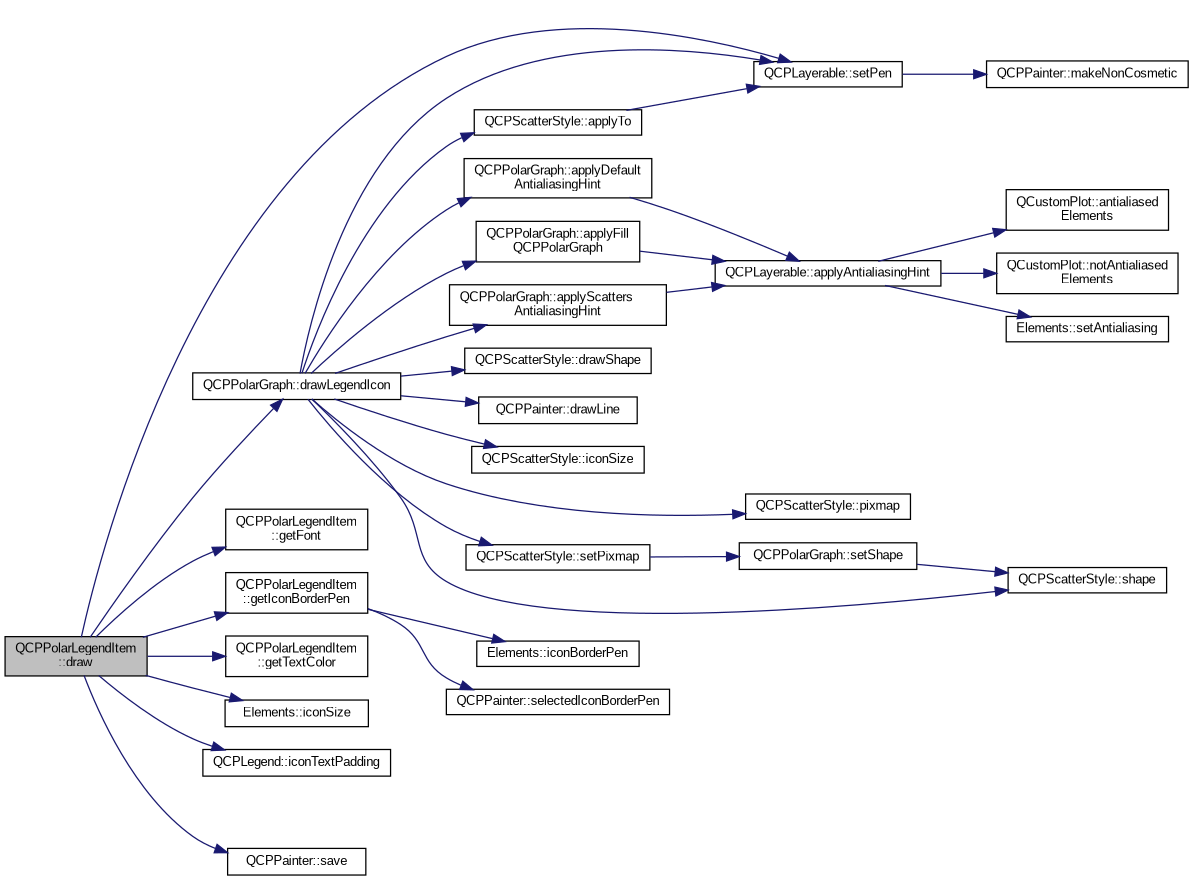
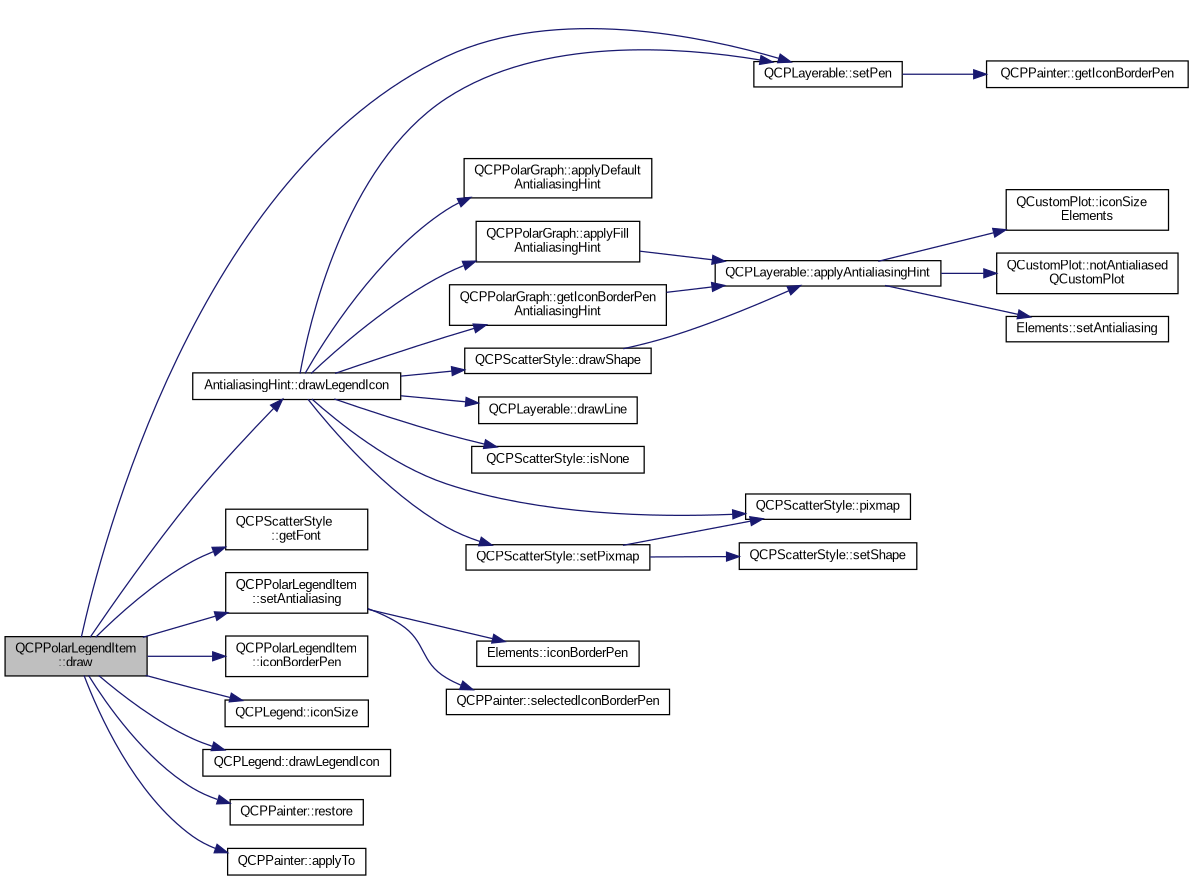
node "QCPPainter::makeNonCosmetic": label "QCPPainter::makeNonCosmetic" -> "QCPPainter::getIconBorderPen"
node "QCPScatterStyle::applyTo": removed
node "QCustomPlot::antialiased Elements": label "QCustomPlot::antialiased Elements" -> "QCustomPlot::iconSize Elements"
edge "QCPPolarGraph::applyDefault AntialiasingHint" -> "QCPLayerable::applyAntialiasingHint": now "QCPScatterStyle::drawShape" -> "QCPLayerable::applyAntialiasingHint"
node "QCPPolarGraph::applyFill QCPPolarGraph": label "QCPPolarGraph::applyFill QCPPolarGraph" -> "QCPPolarGraph::applyFill AntialiasingHint"
node "QCustomPlot::notAntialiased Elements": label "QCustomPlot::notAntialiased Elements" -> "QCustomPlot::notAntialiased QCustomPlot"
node "QCPPolarGraph::applyScatters AntialiasingHint": label "QCPPolarGraph::applyScatters AntialiasingHint" -> "QCPPolarGraph::getIconBorderPen AntialiasingHint"
node "QCPPolarGraph::drawLegendIcon": label "QCPPolarGraph::drawLegendIcon" -> "AntialiasingHint::drawLegendIcon"
node "QCPPainter::drawLine": label "QCPPainter::drawLine" -> "QCPLayerable::drawLine"
node "QCPScatterStyle::iconSize": label "QCPScatterStyle::iconSize" -> "QCPScatterStyle::isNone"
node "QCPPolarLegendItem ::getFont": label "QCPPolarLegendItem ::getFont" -> "QCPScatterStyle ::getFont"
edge "QCPScatterStyle::setPixmap" -> "QCPScatterStyle::pixmap": added
node "QCPPolarGraph::setShape": label "QCPPolarGraph::setShape" -> "QCPScatterStyle::setShape"
node "QCPScatterStyle::shape": removed
node "QCPPolarLegendItem ::getIconBorderPen": label "QCPPolarLegendItem ::getIconBorderPen" -> "QCPPolarLegendItem ::setAntialiasing"
node "QCPPolarLegendItem ::getTextColor": label "QCPPolarLegendItem ::getTextColor" -> "QCPPolarLegendItem ::iconBorderPen"
node "Elements::iconSize": label "Elements::iconSize" -> "QCPLegend::iconSize"
node "QCPLegend::iconTextPadding": label "QCPLegend::iconTextPadding" -> "QCPLegend::drawLegendIcon"
node "QCPPainter::restore": added
node "QCPPainter::save": label "QCPPainter::save" -> "QCPPainter::applyTo"
